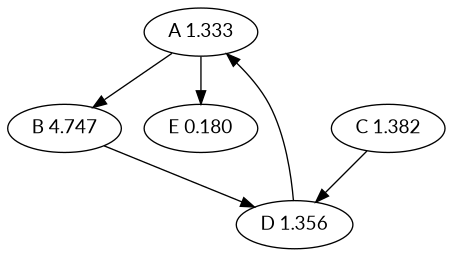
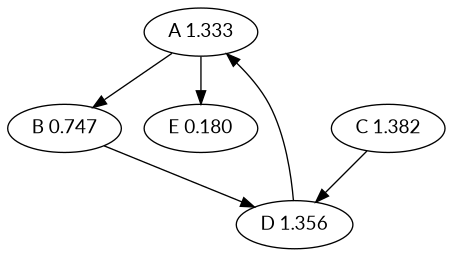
node "B 4.747": label "B 4.747" -> "B 0.747"
